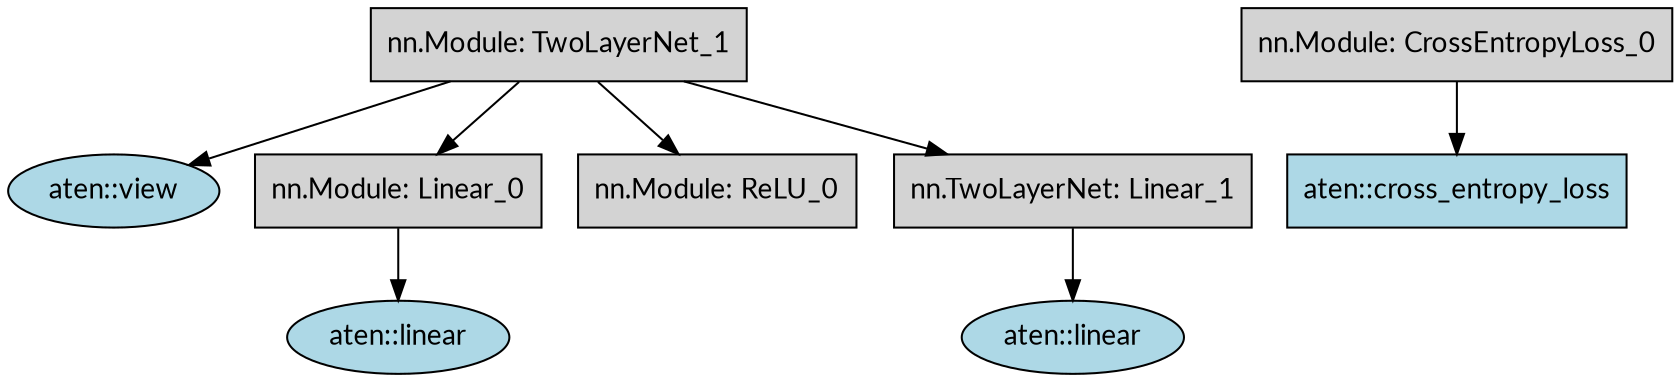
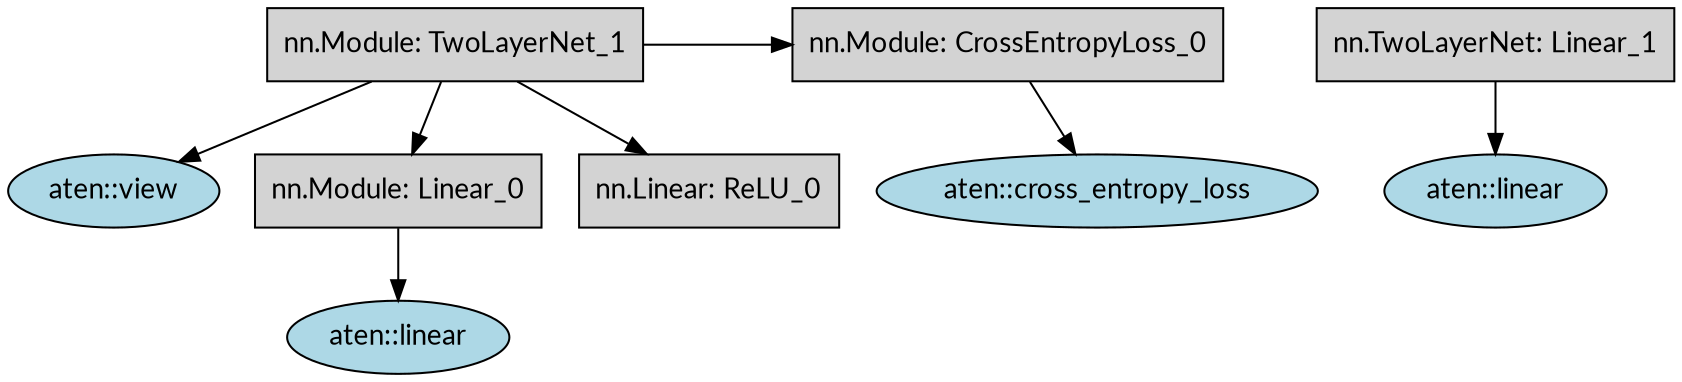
edge "nn.Module: TwoLayerNet_1" -> "nn.TwoLayerNet: Linear_1": now "nn.Module: TwoLayerNet_1" -> "nn.Module: CrossEntropyLoss_0"
node "nn.Module: ReLU_0": label "nn.Module: ReLU_0" -> "nn.Linear: ReLU_0"
node "aten::cross_entropy_loss": shape box -> ellipse
